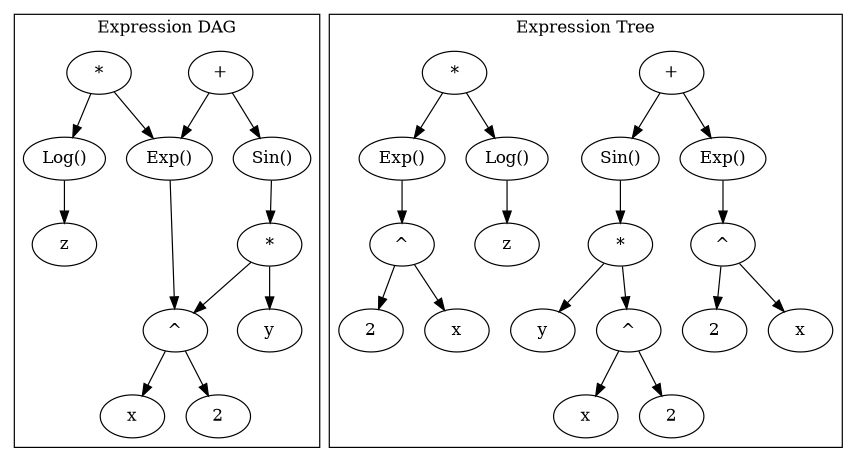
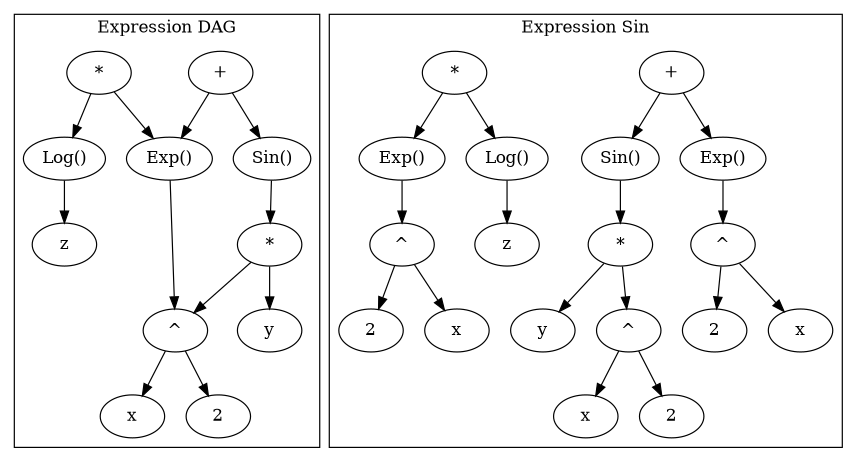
cluster "Expression Tree": label "Expression Tree" -> "Expression Sin"
